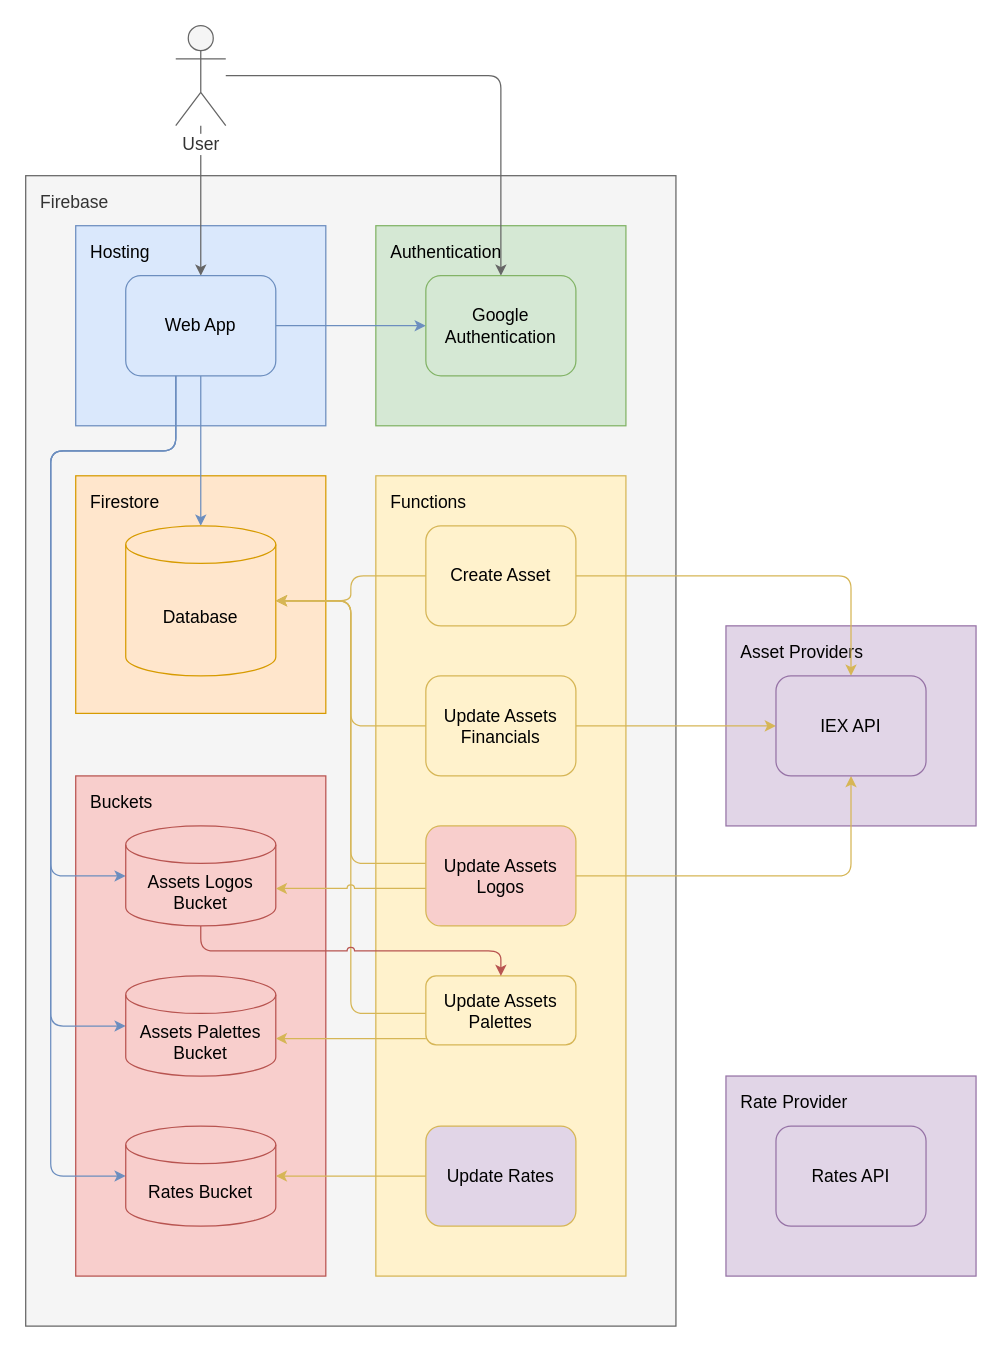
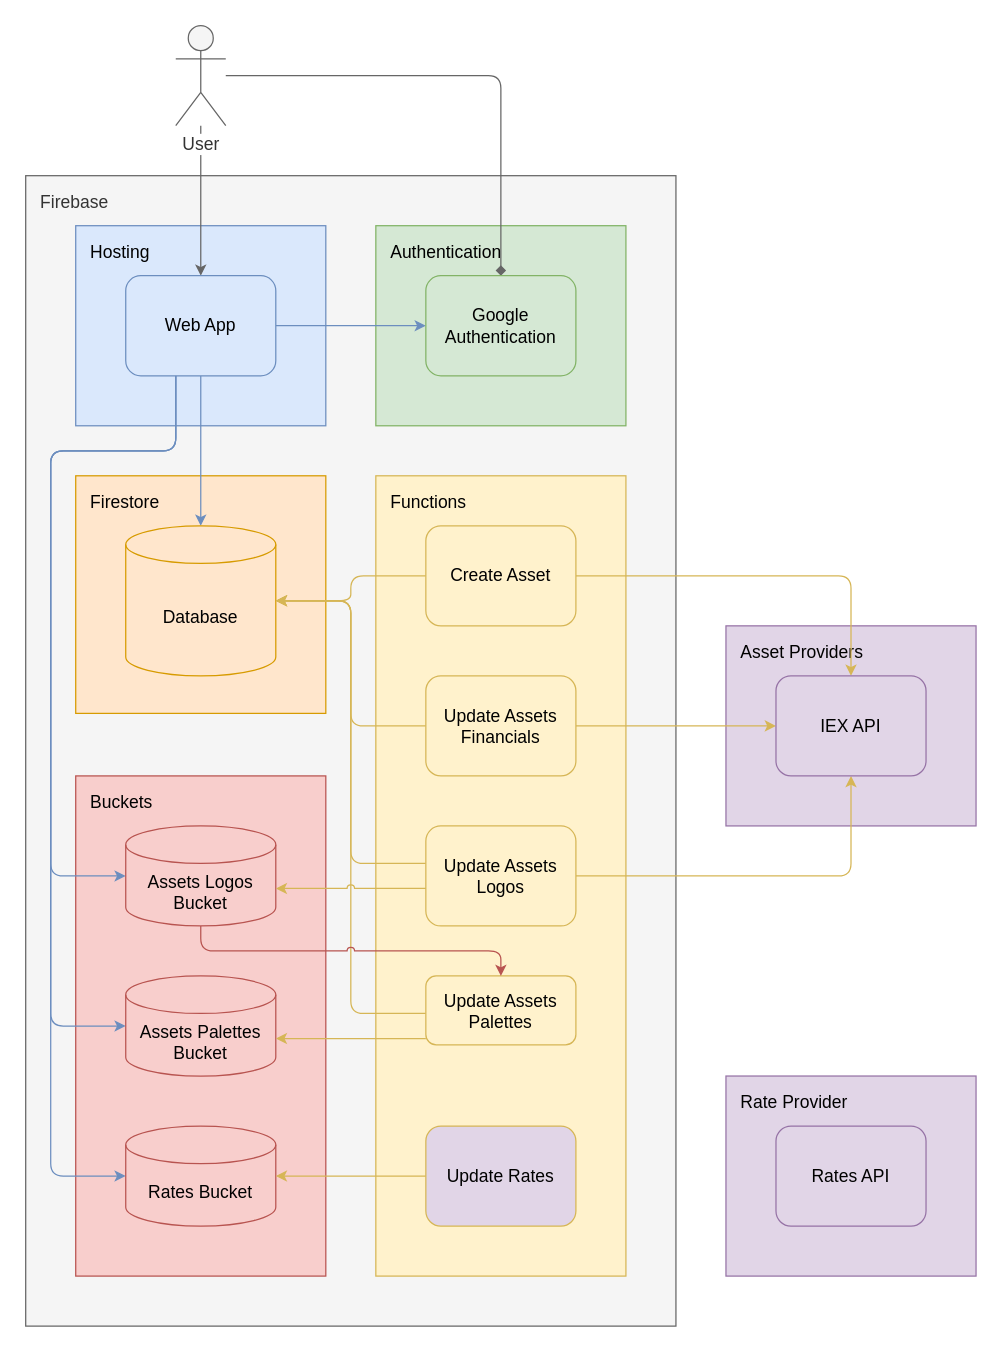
edge "User" -> "Google Authentication": arrowhead classic -> diamond
node "Update Assets Logos": fillcolor #f8cecc -> #fff2cc
